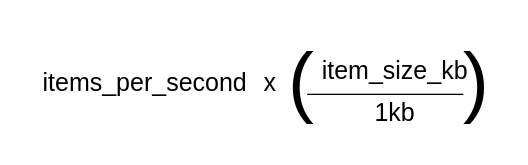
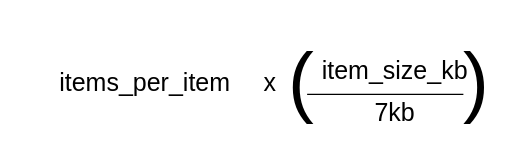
node "items_per_second": label "items_per_second" -> "items_per_item"
node "1kb": label "1kb" -> "7kb"
